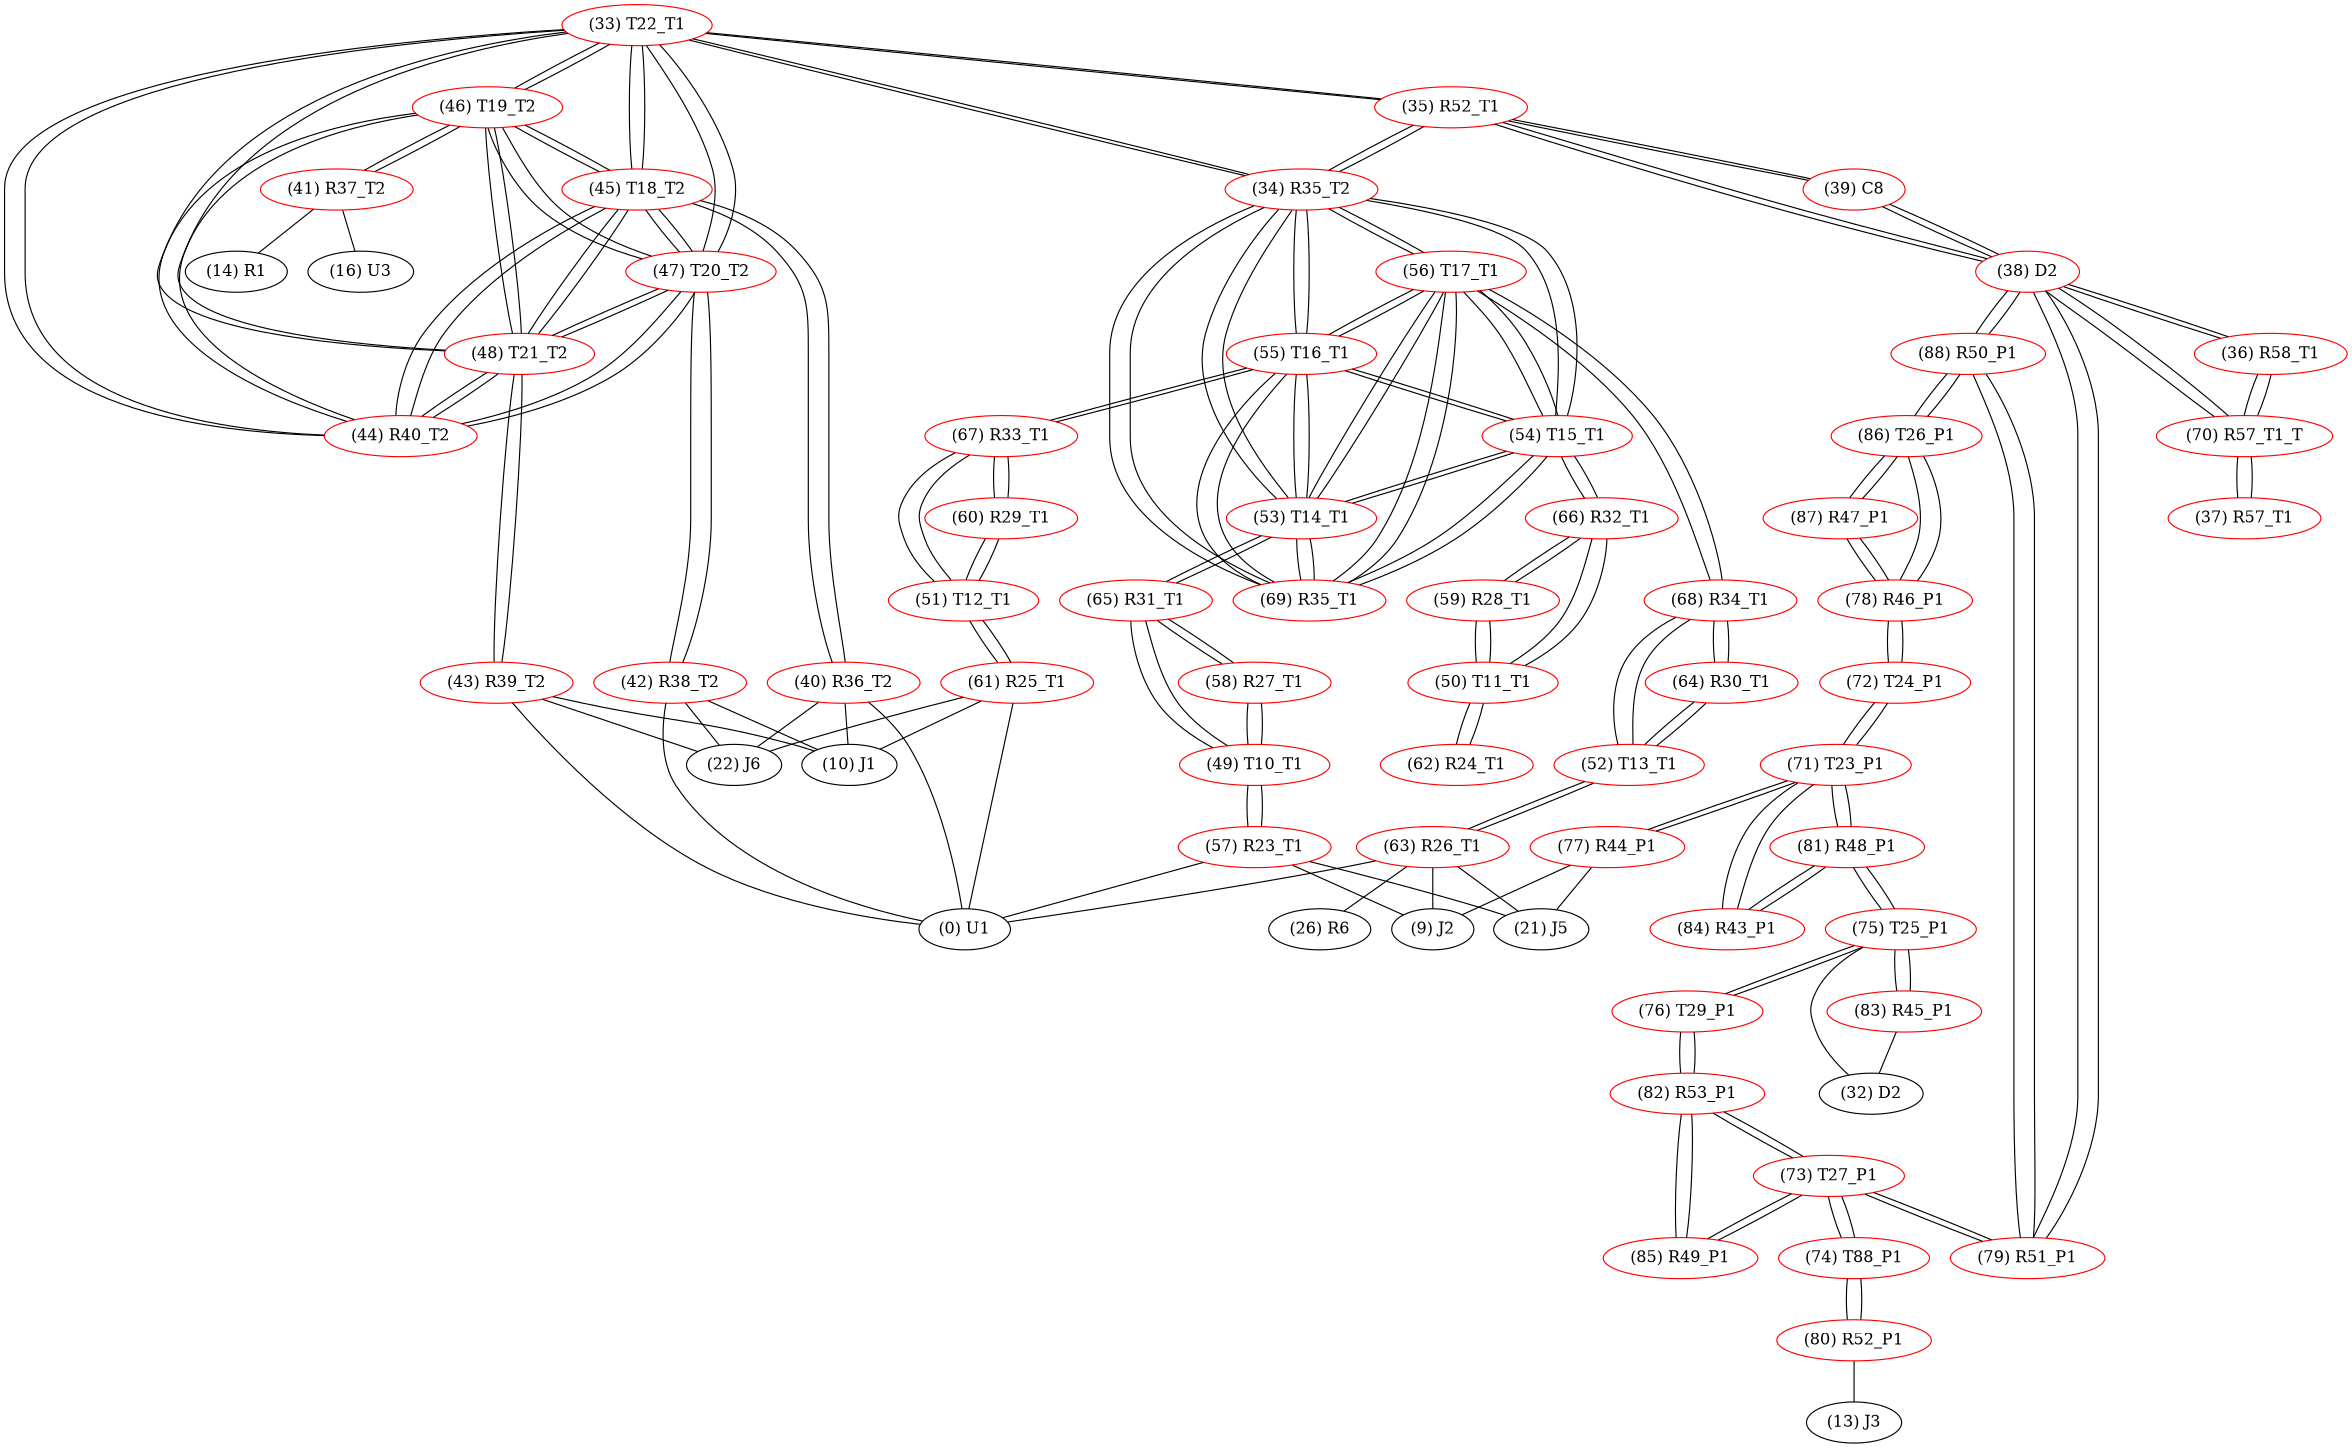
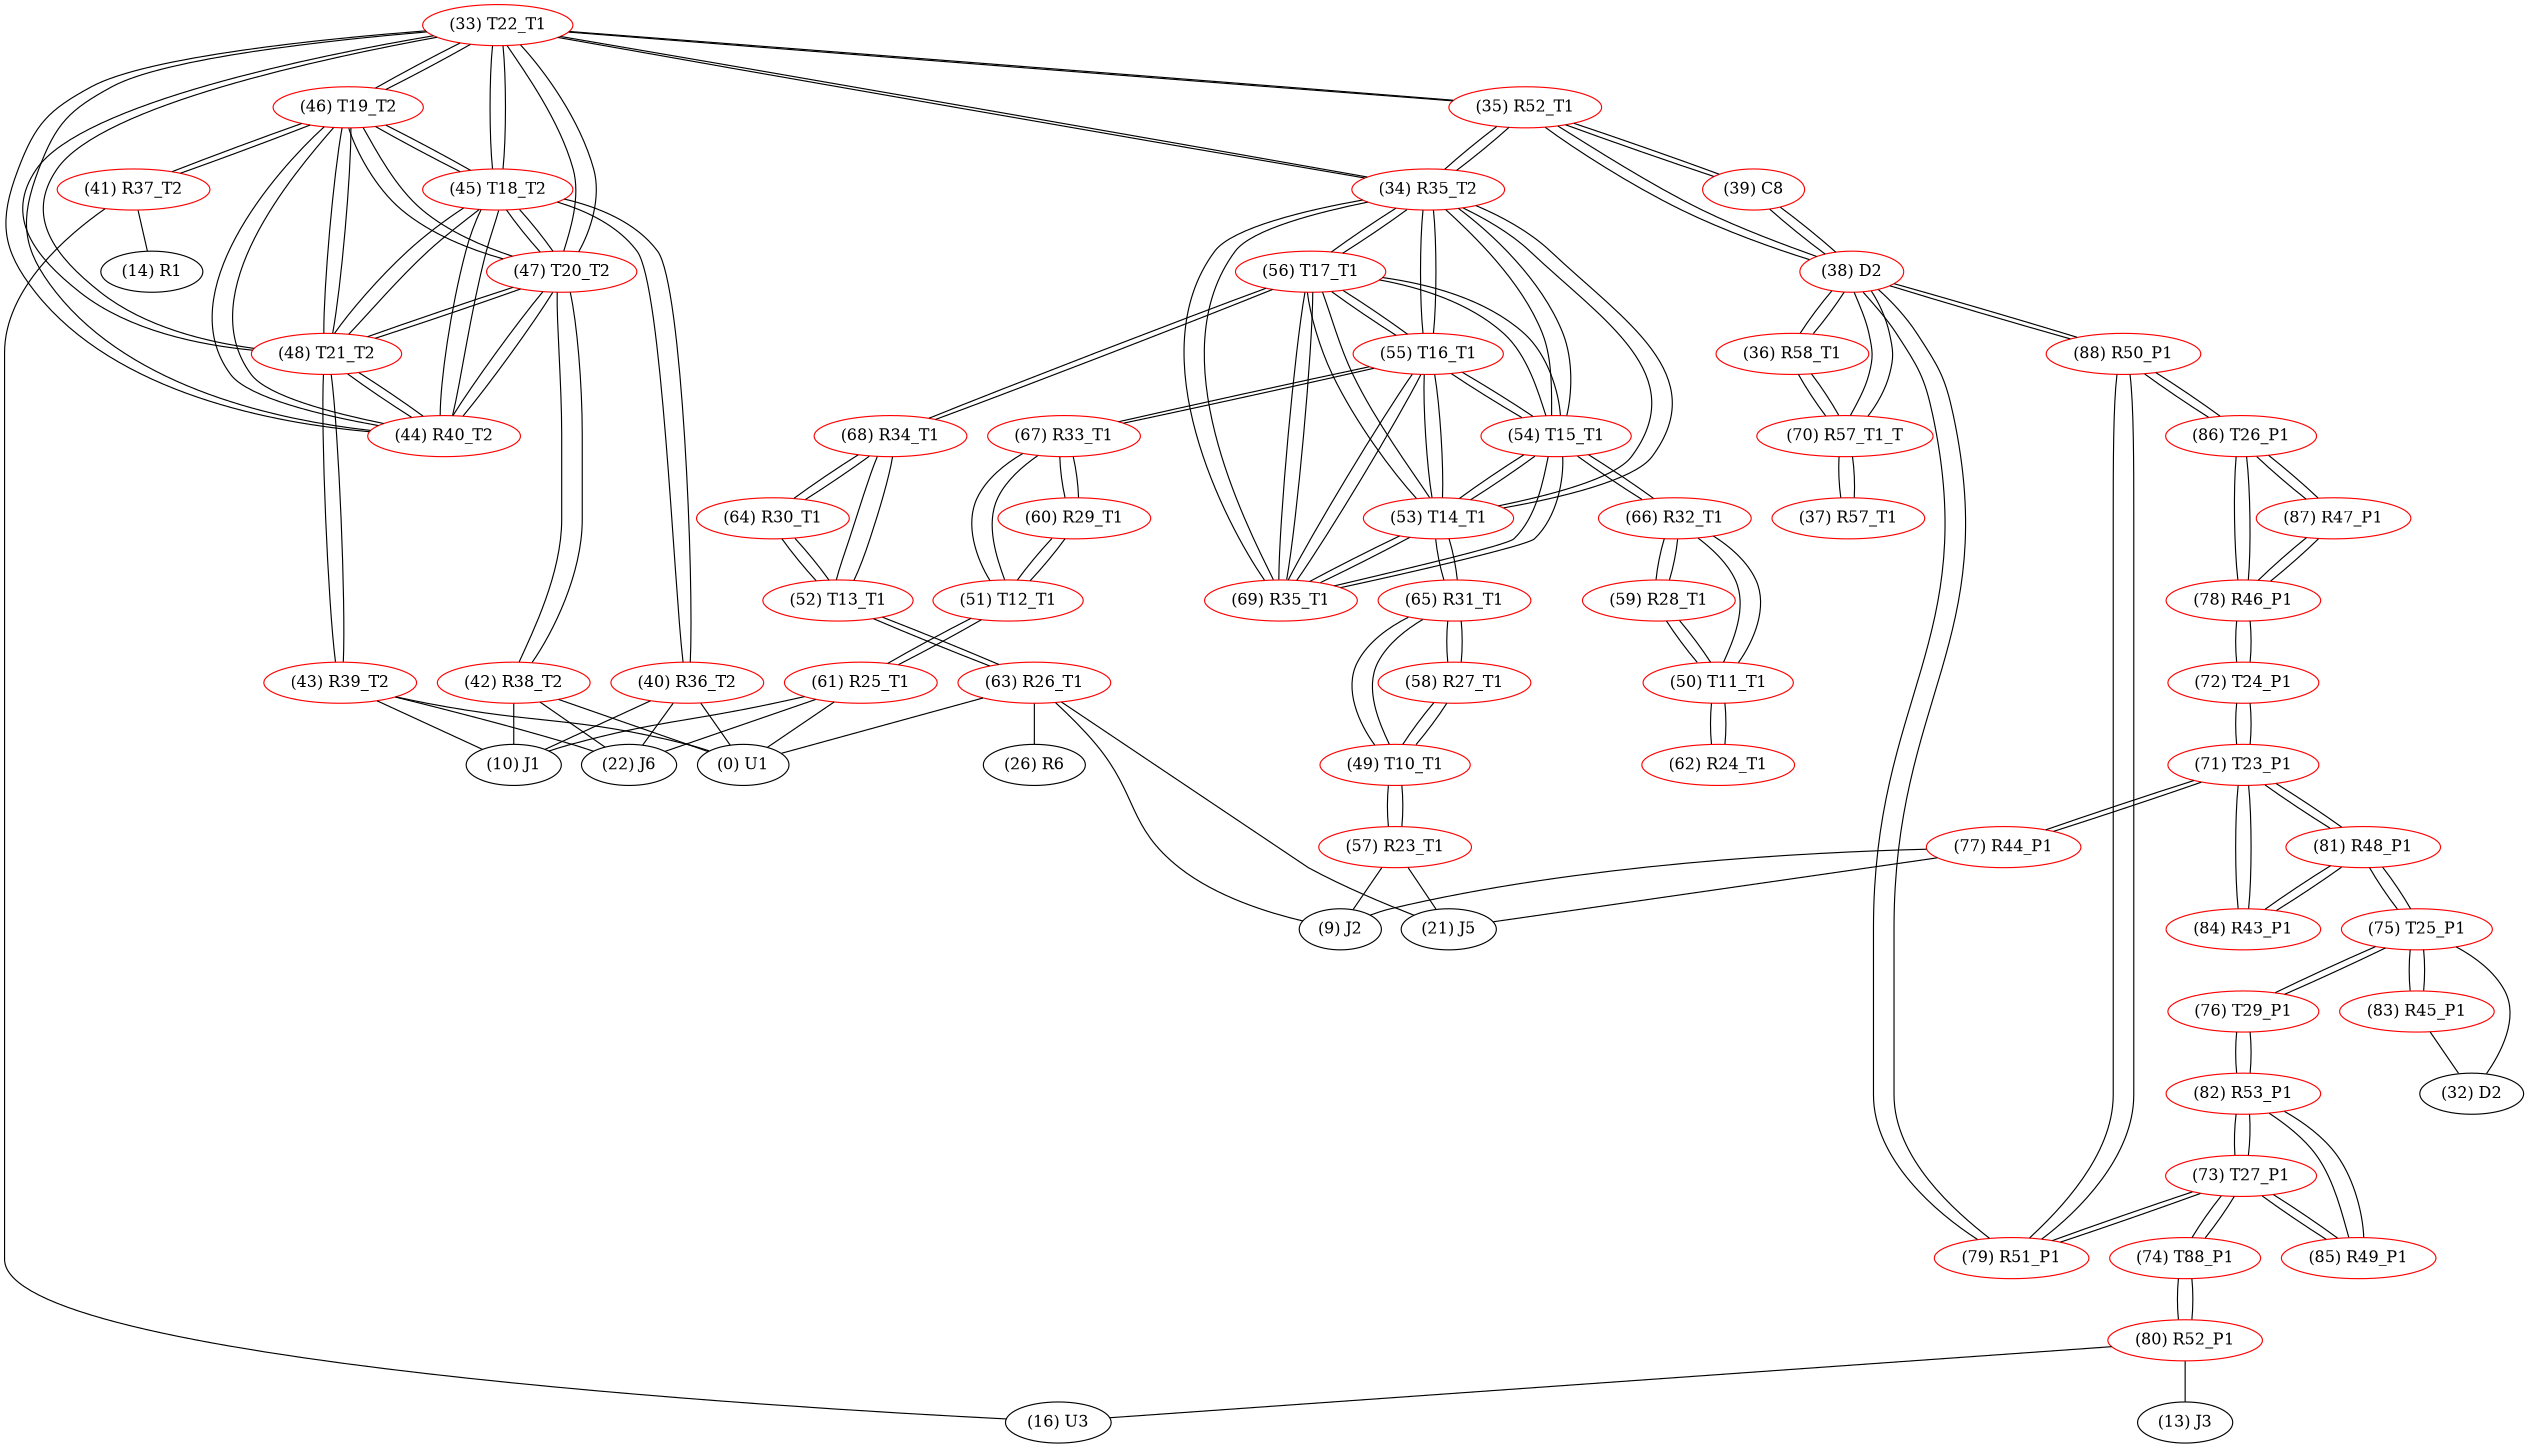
edge "(57) R23_T1" -- "(0) U1": removed
edge "(80) R52_P1" -- "(16) U3": added
